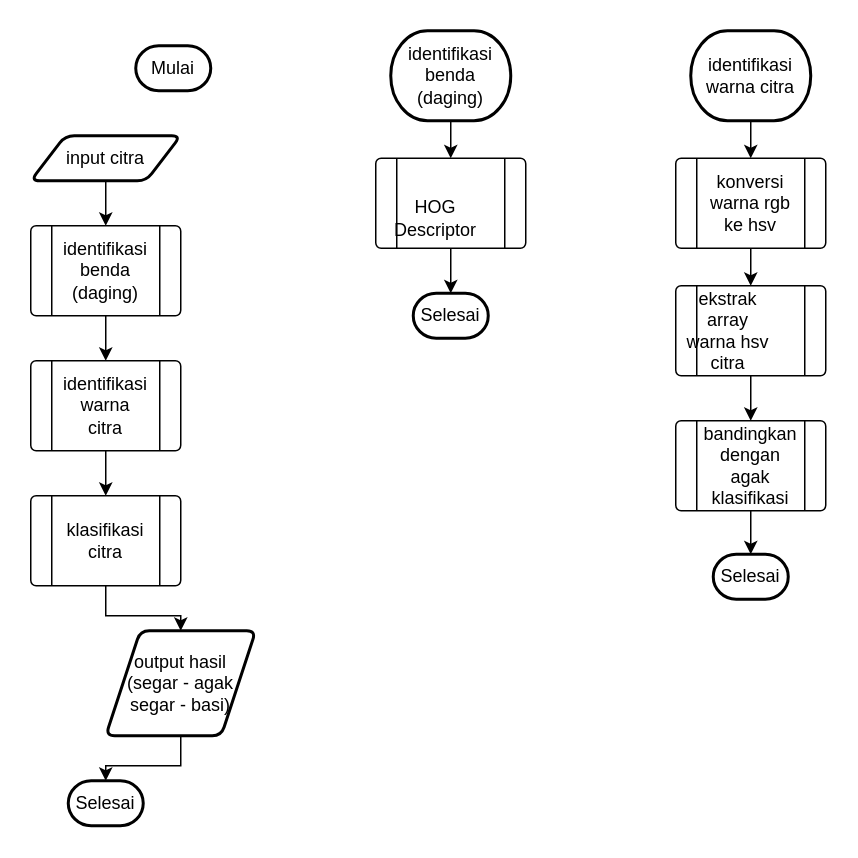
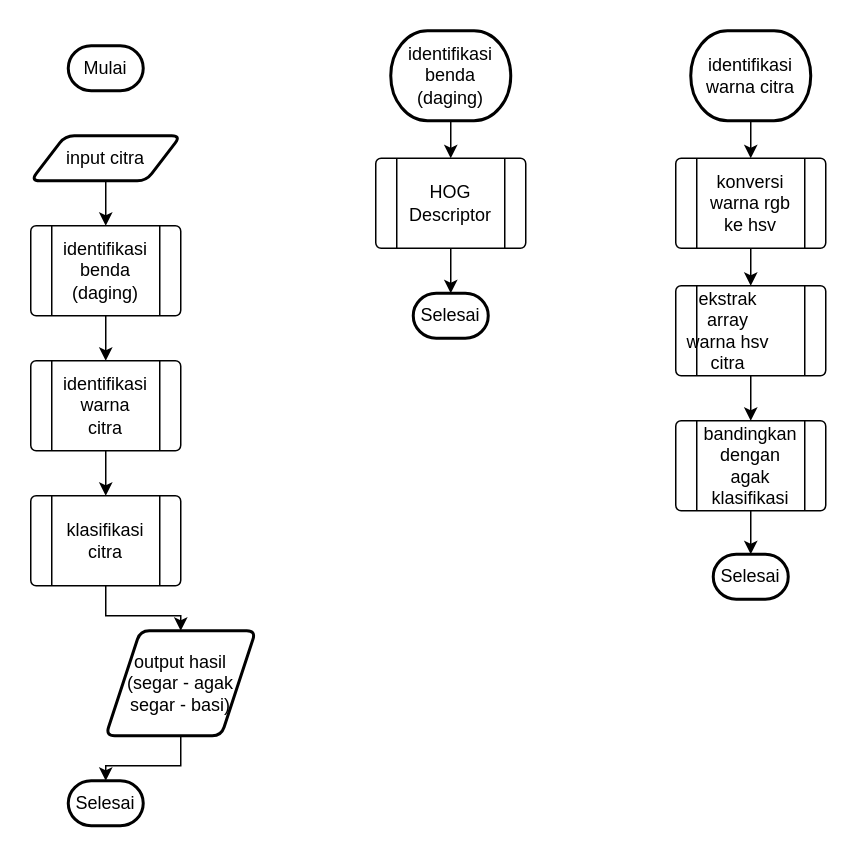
node "Mulai": moved (173, 68) -> (106, 68)
node "HOG Descriptor": moved (436, 218) -> (451, 203)
